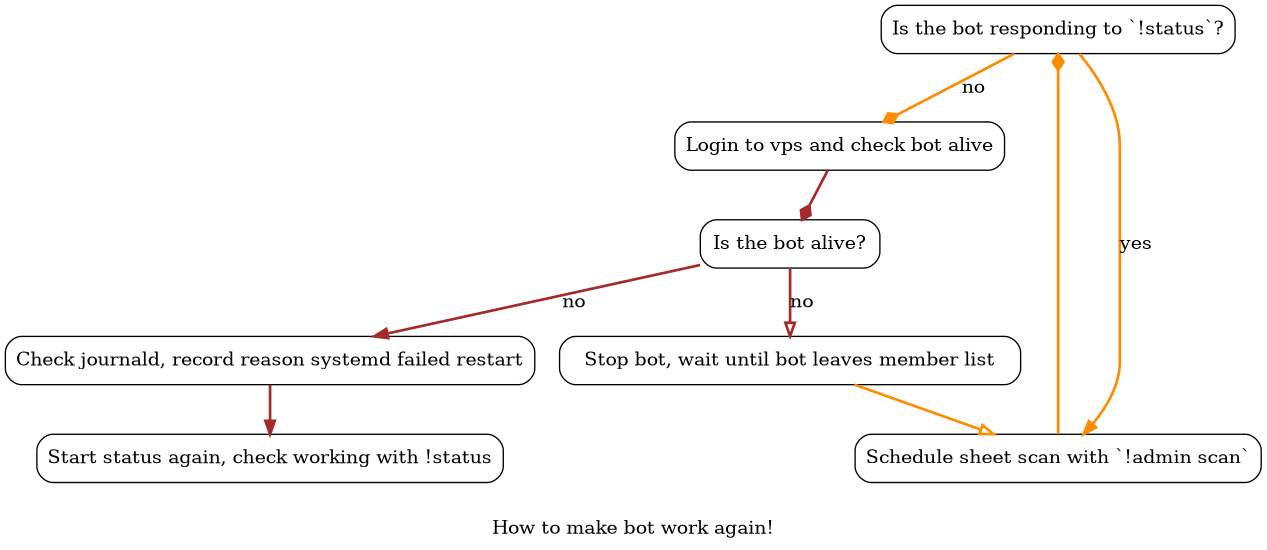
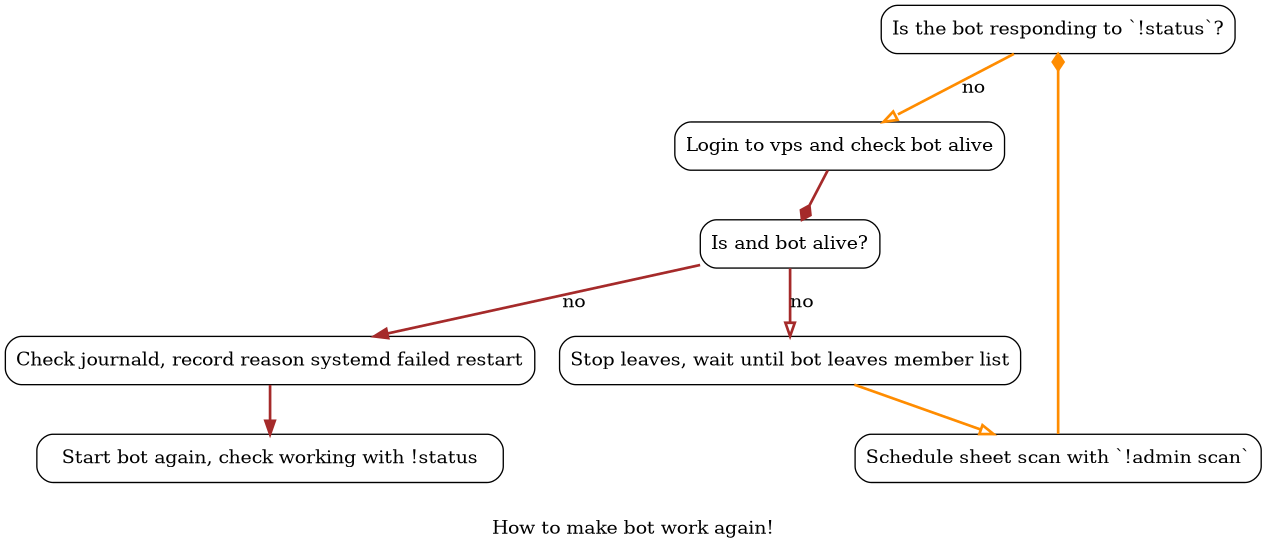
edge "Is the bot responding to `!status`?" -> "Login to vps and check bot alive": arrowhead diamond -> onormal
edge "Is the bot responding to `!status`?" -> "Schedule sheet scan with `!admin scan`": removed, label "yes"
node "Is the bot alive?": label "Is the bot alive?" -> "Is and bot alive?"
node "Stop bot, wait until bot leaves member list": label "Stop bot, wait until bot leaves member list" -> "Stop leaves, wait until bot leaves member list"
node "Start status again, check working with !status": label "Start status again, check working with !status" -> "Start bot again, check working with !status"
